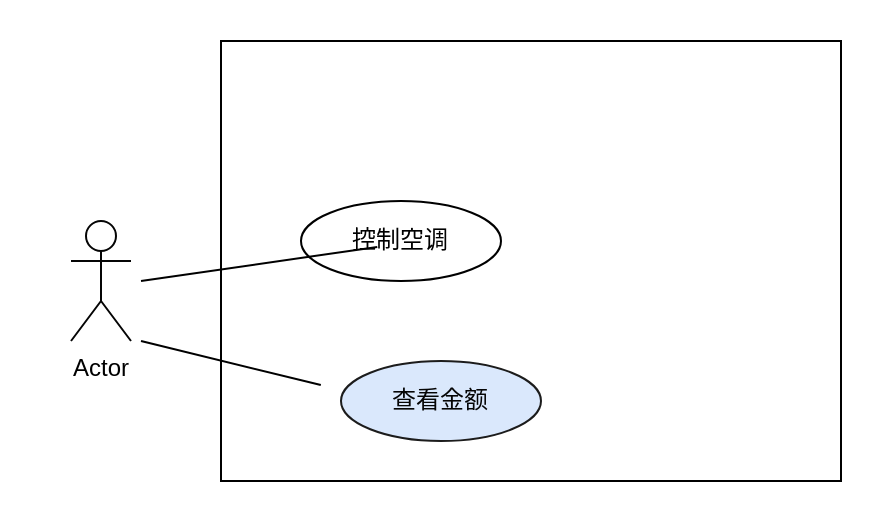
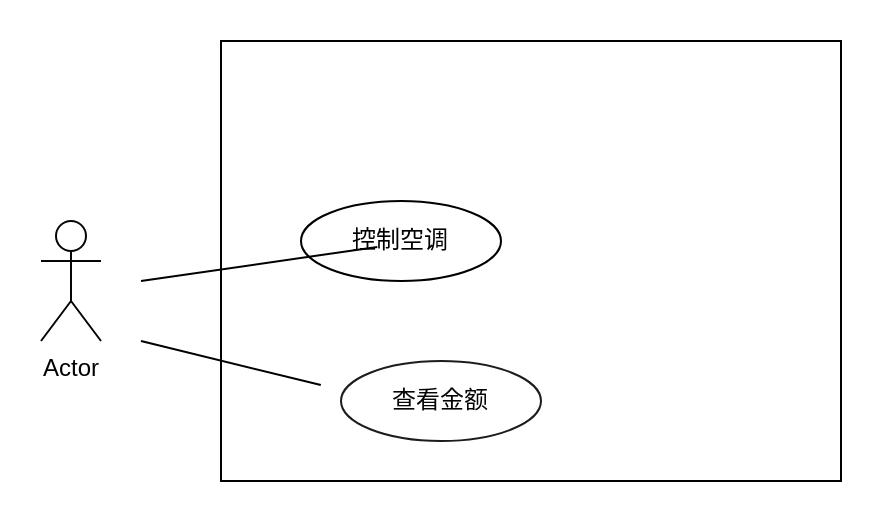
node "Actor": moved (101, 281) -> (71, 281)
node "查看金额": fillcolor #dae8fc -> #ffffff
